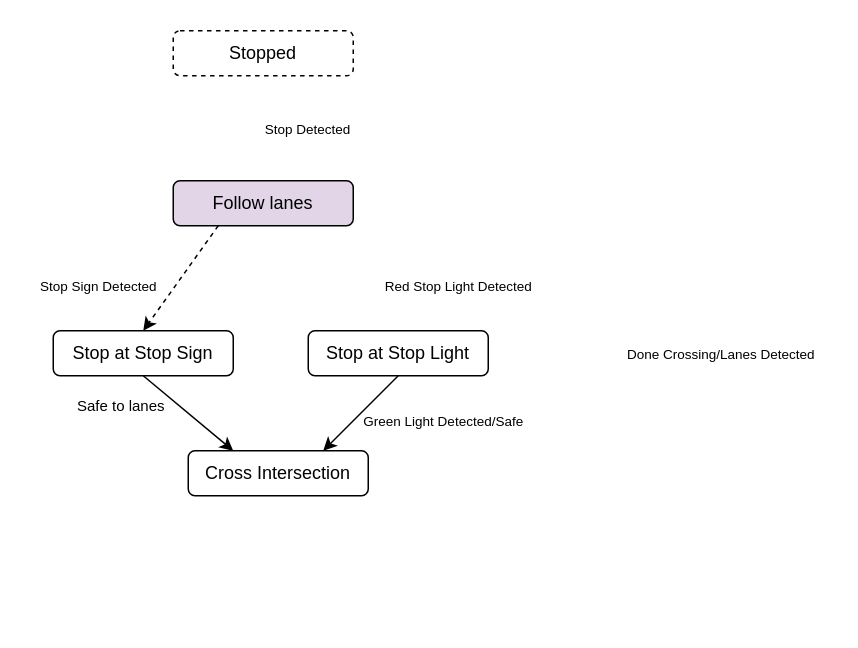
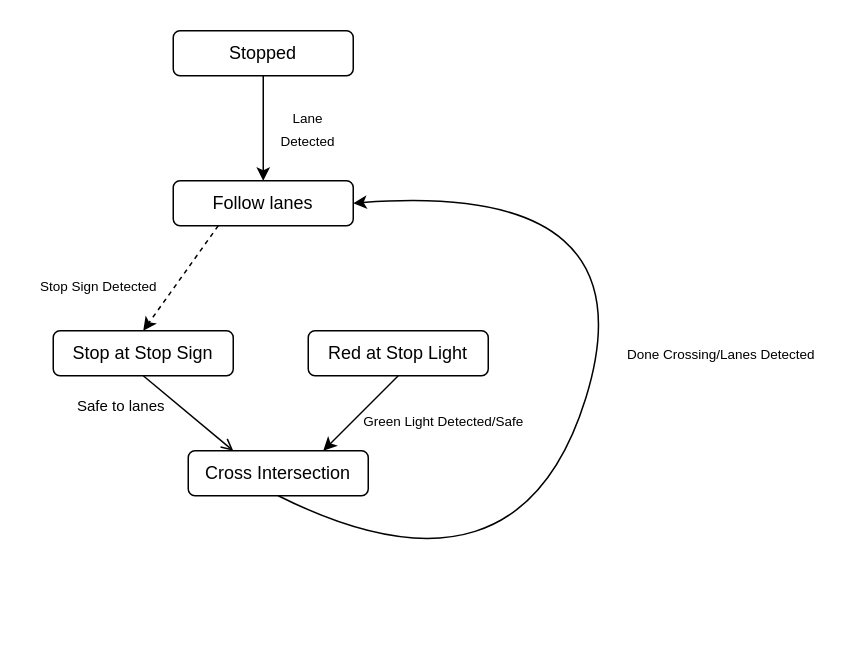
node "Stopped": style dashed -> solid
edge "Stopped" -> "Follow lanes": added
node "Stop Detected": label "Stop Detected" -> "Lane Detected"
node "Follow lanes": fillcolor #e1d5e7 -> #ffffff
node "Red Stop Light Detected": removed
node "Stop at Stop Light": label "Stop at Stop Light" -> "Red at Stop Light"
edge "Cross Intersection" -> "Follow lanes": added
edge "Stop at Stop Sign" -> "Cross Intersection": arrowhead classic -> open
